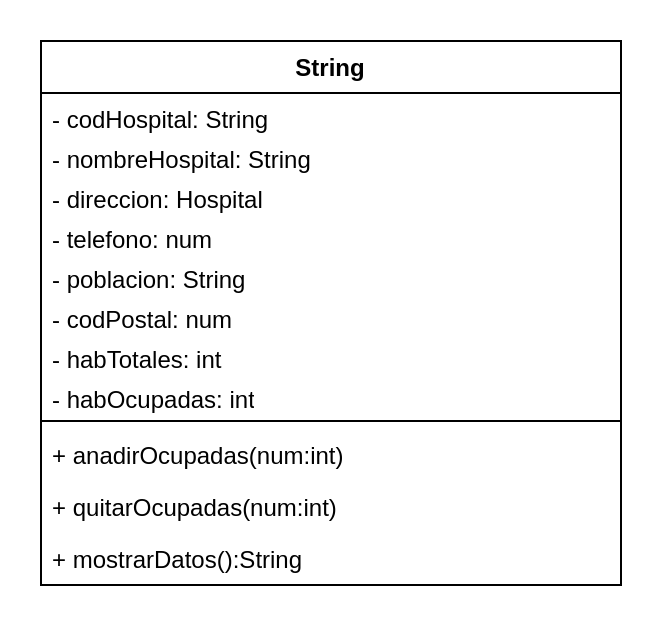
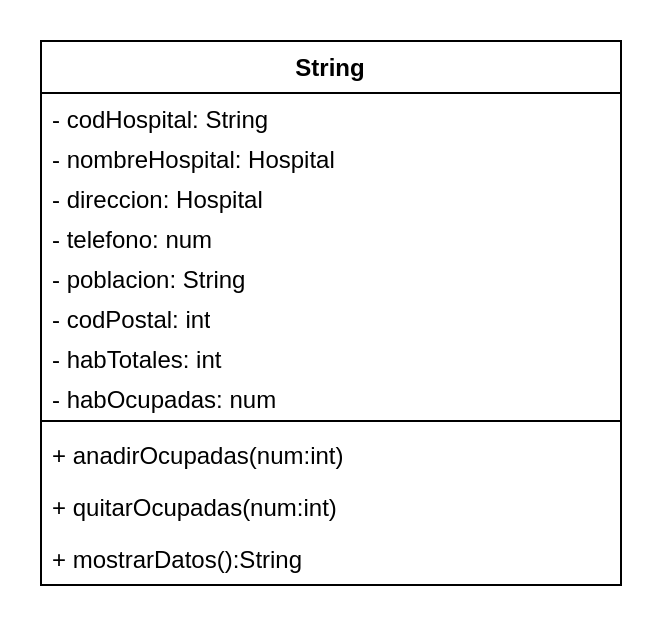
node "- nombreHospital: String": label "- nombreHospital: String" -> "- nombreHospital: Hospital"
node "- codPostal: num": label "- codPostal: num" -> "- codPostal: int"
node "- habOcupadas: int": label "- habOcupadas: int" -> "- habOcupadas: num"
